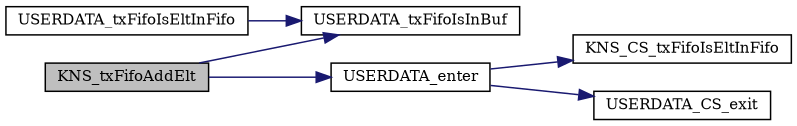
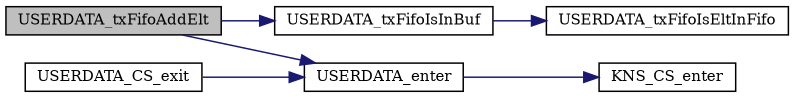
edge "USERDATA_txFifoIsEltInFifo" -> "USERDATA_txFifoIsInBuf": reversed
node "KNS_CS_txFifoIsEltInFifo": label "KNS_CS_txFifoIsEltInFifo" -> "KNS_CS_enter"
node "KNS_txFifoAddElt": label "KNS_txFifoAddElt" -> "USERDATA_txFifoAddElt"
edge "USERDATA_enter" -> "USERDATA_CS_exit": reversed
